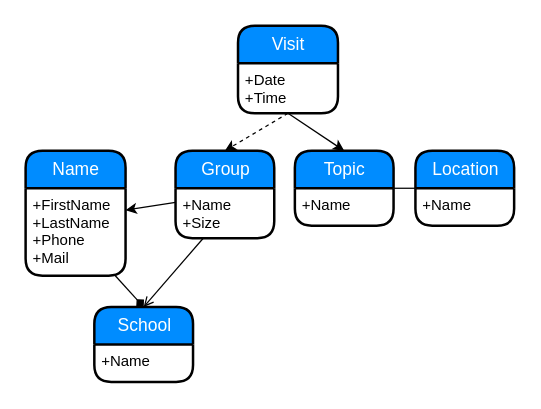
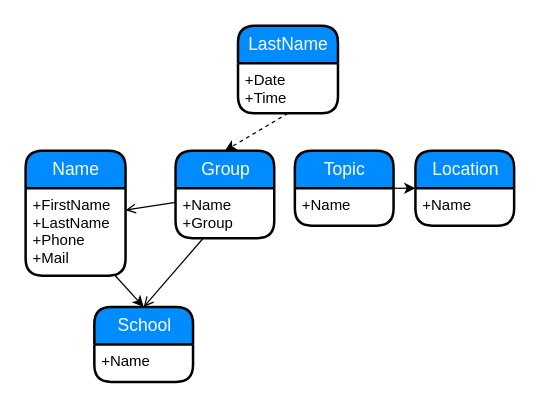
node "Visit": label "Visit" -> "LastName"
edge "+Date +Time" -> "Topic": removed
edge "Topic" -- "Location": arrowhead none -> classic
node "+Name +Size": label "+Name +Size" -> "+Name +Group"
edge "Group" -> "+FirstName +LastName +Phone +Mail": arrowhead classic -> open
edge "+FirstName +LastName +Phone +Mail" -> "School": arrowhead diamond -> classic
